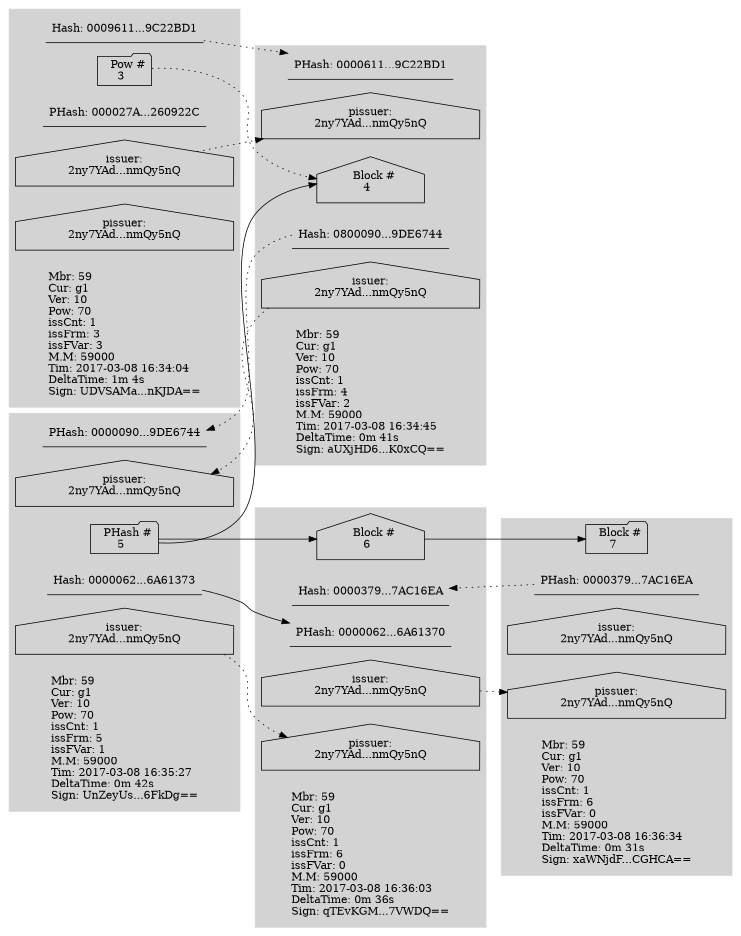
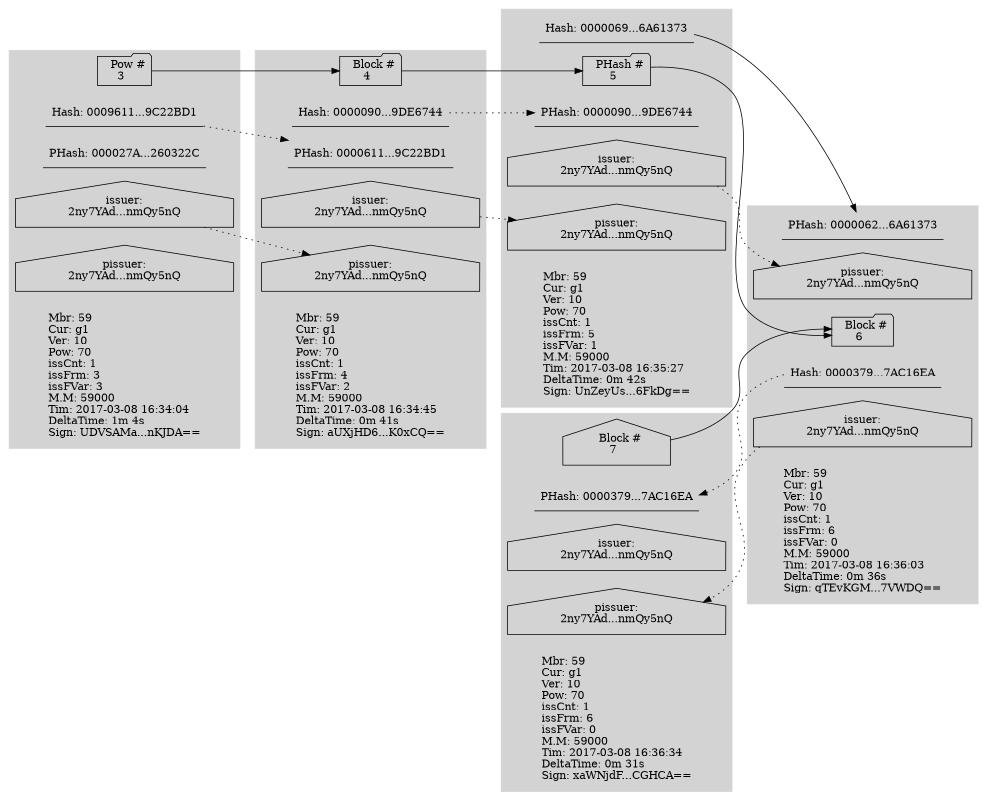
edge "Pow # 3" -> "Block # 4": style dotted -> solid
node "PHash: 000027A...260922C": label "PHash: 000027A...260922C" -> "PHash: 000027A...260322C"
node "Block # 4": shape house -> folder
node "Hash: 0800090...9DE6744": label "Hash: 0800090...9DE6744" -> "Hash: 0000090...9DE6744"
edge "PHash # 5" -> "Block # 4": reversed
node "Block # 6": shape house -> folder
edge "Block # 6" -> "Block # 7": reversed
node "Block # 7": shape folder -> house
node "Hash: 0000062...6A61373": label "Hash: 0000062...6A61373" -> "Hash: 0000069...6A61373"
edge "PHash: 0000379...7AC16EA" -> "Hash: 0000379...7AC16EA": reversed
node "PHash: 0000062...6A61370": label "PHash: 0000062...6A61370" -> "PHash: 0000062...6A61373"
